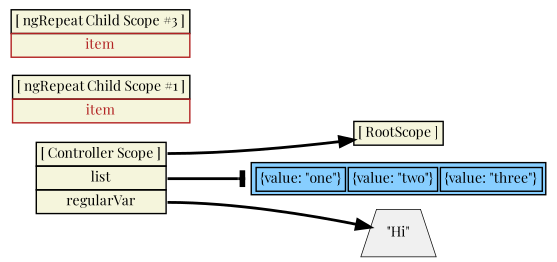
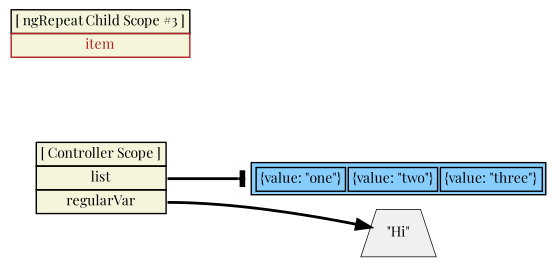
node "[ ngRepeat Child Scope #1 ]": removed
node "[ RootScope ]": removed
